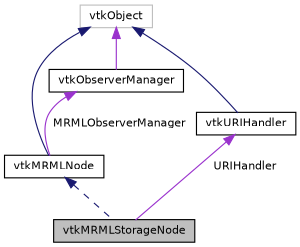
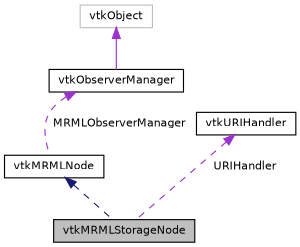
edge "vtkURIHandler" -> "vtkObject": removed
edge "vtkMRMLNode" -> "vtkObject": removed
edge "vtkMRMLNode" -> "vtkObserverManager": style solid -> dashed
edge "vtkMRMLStorageNode" -> "vtkURIHandler": style solid -> dashed
